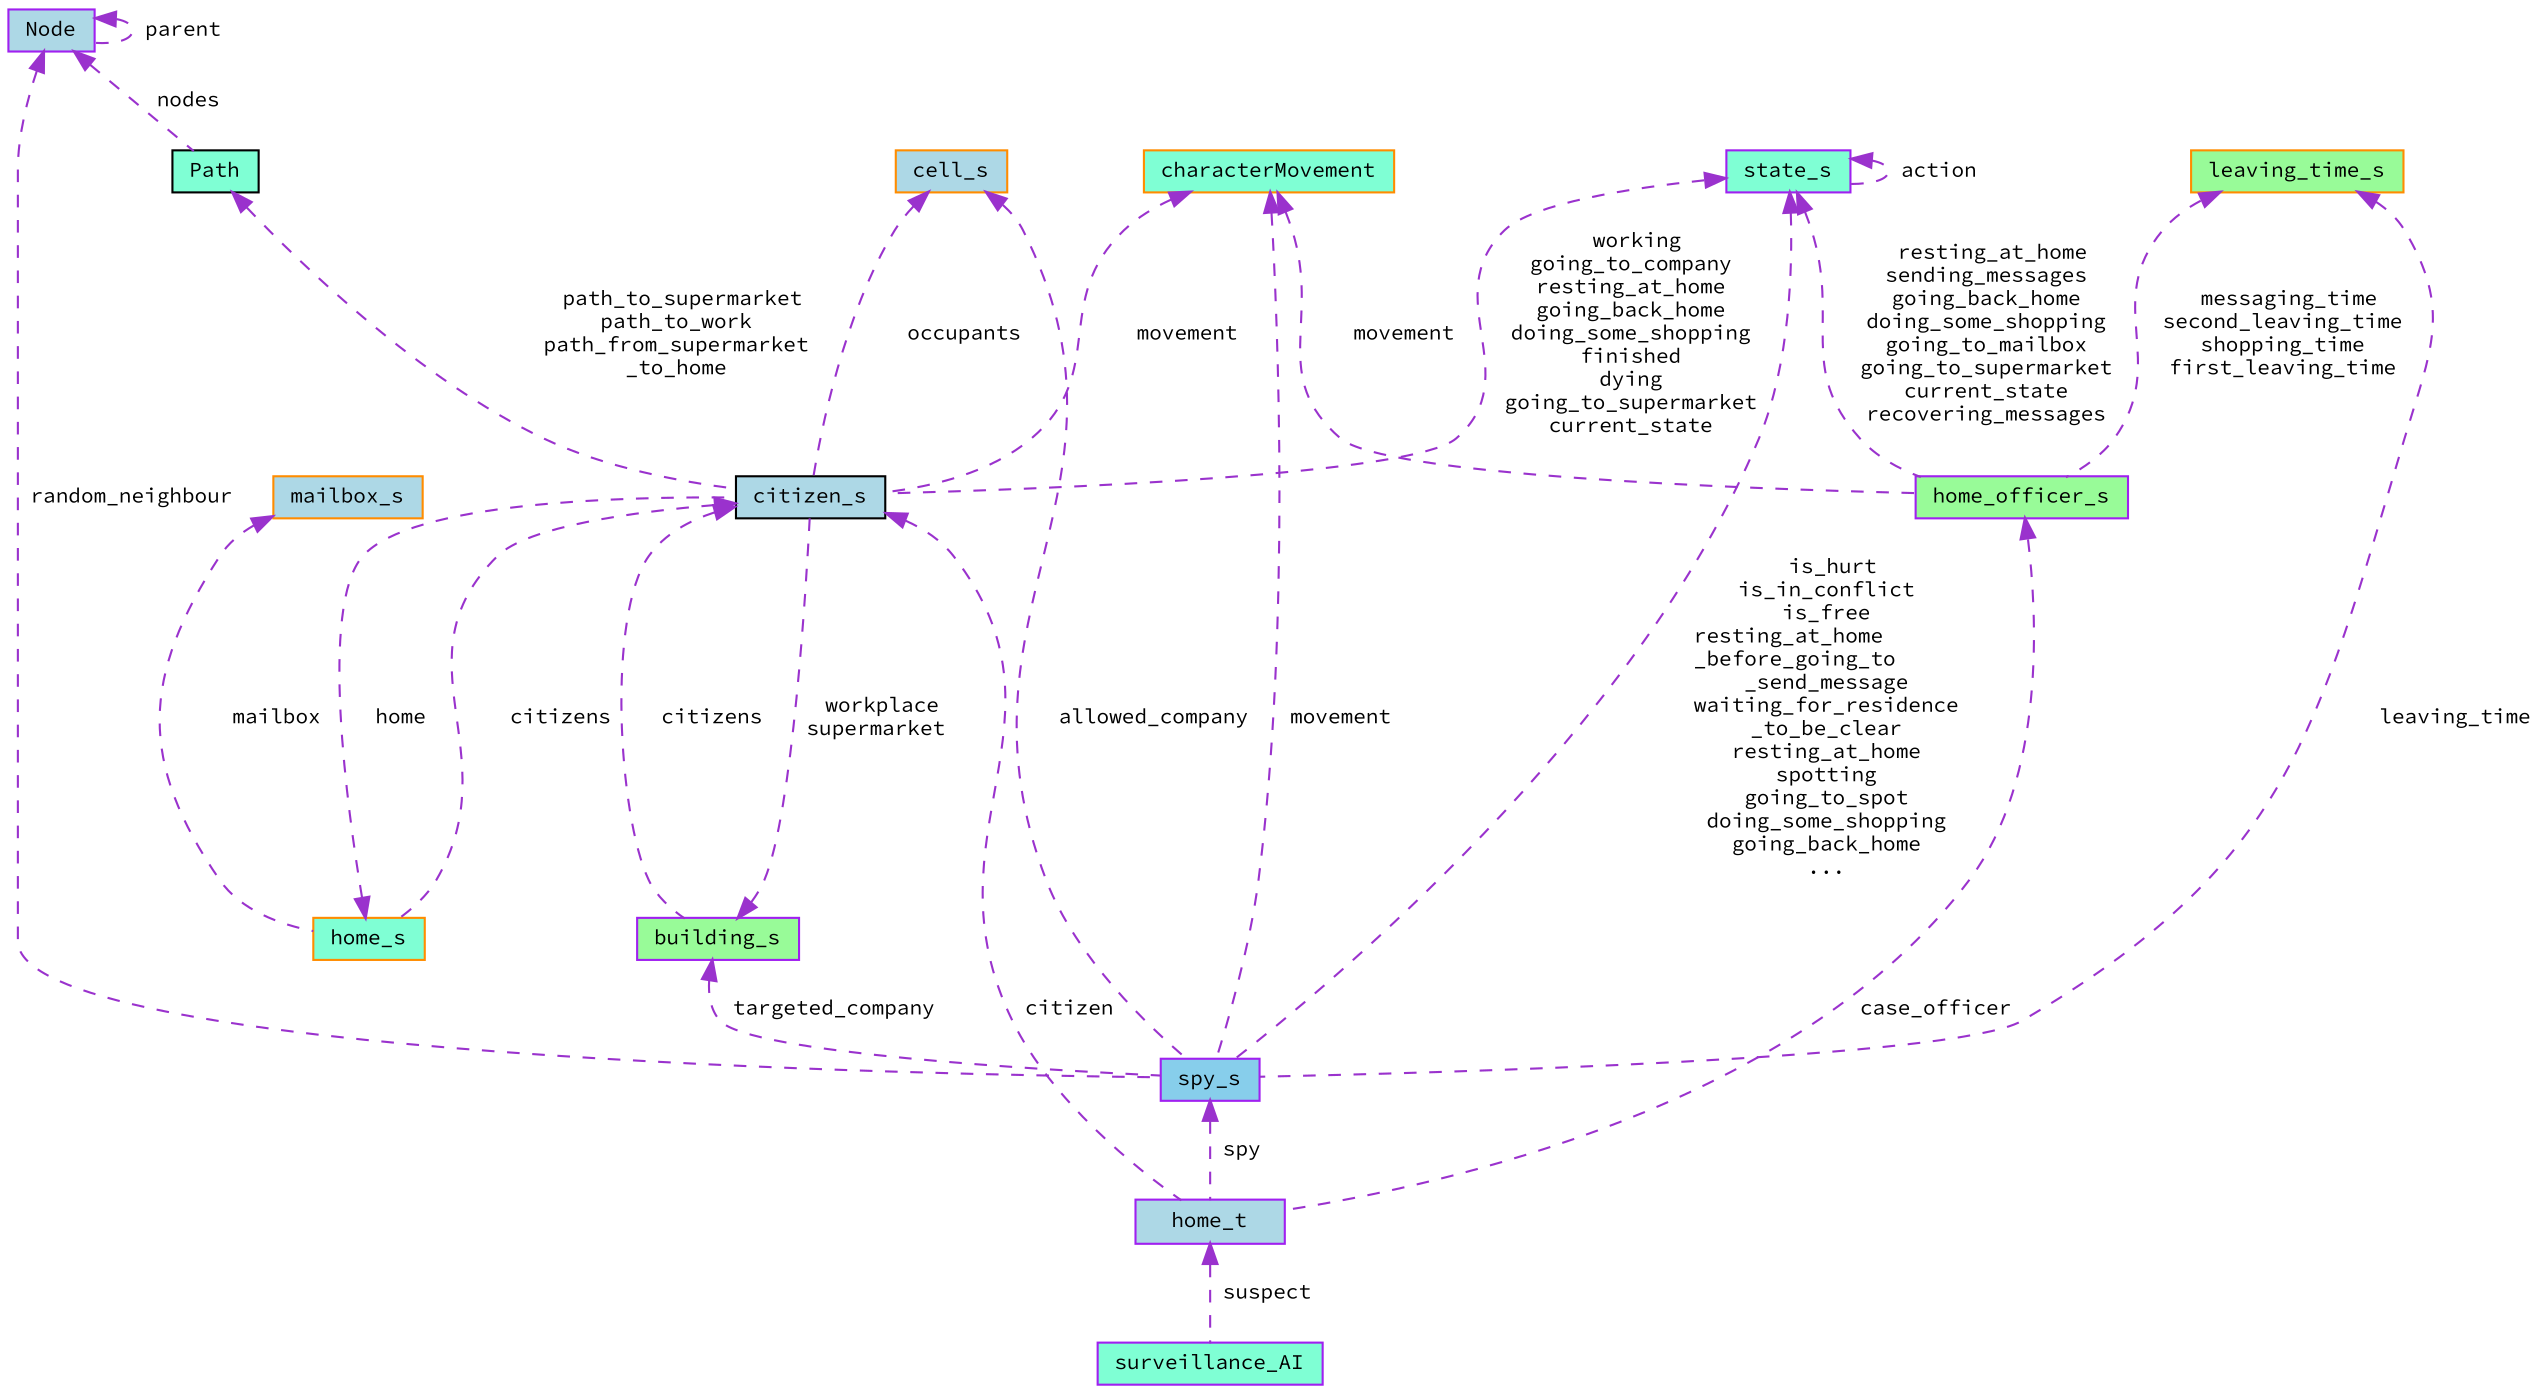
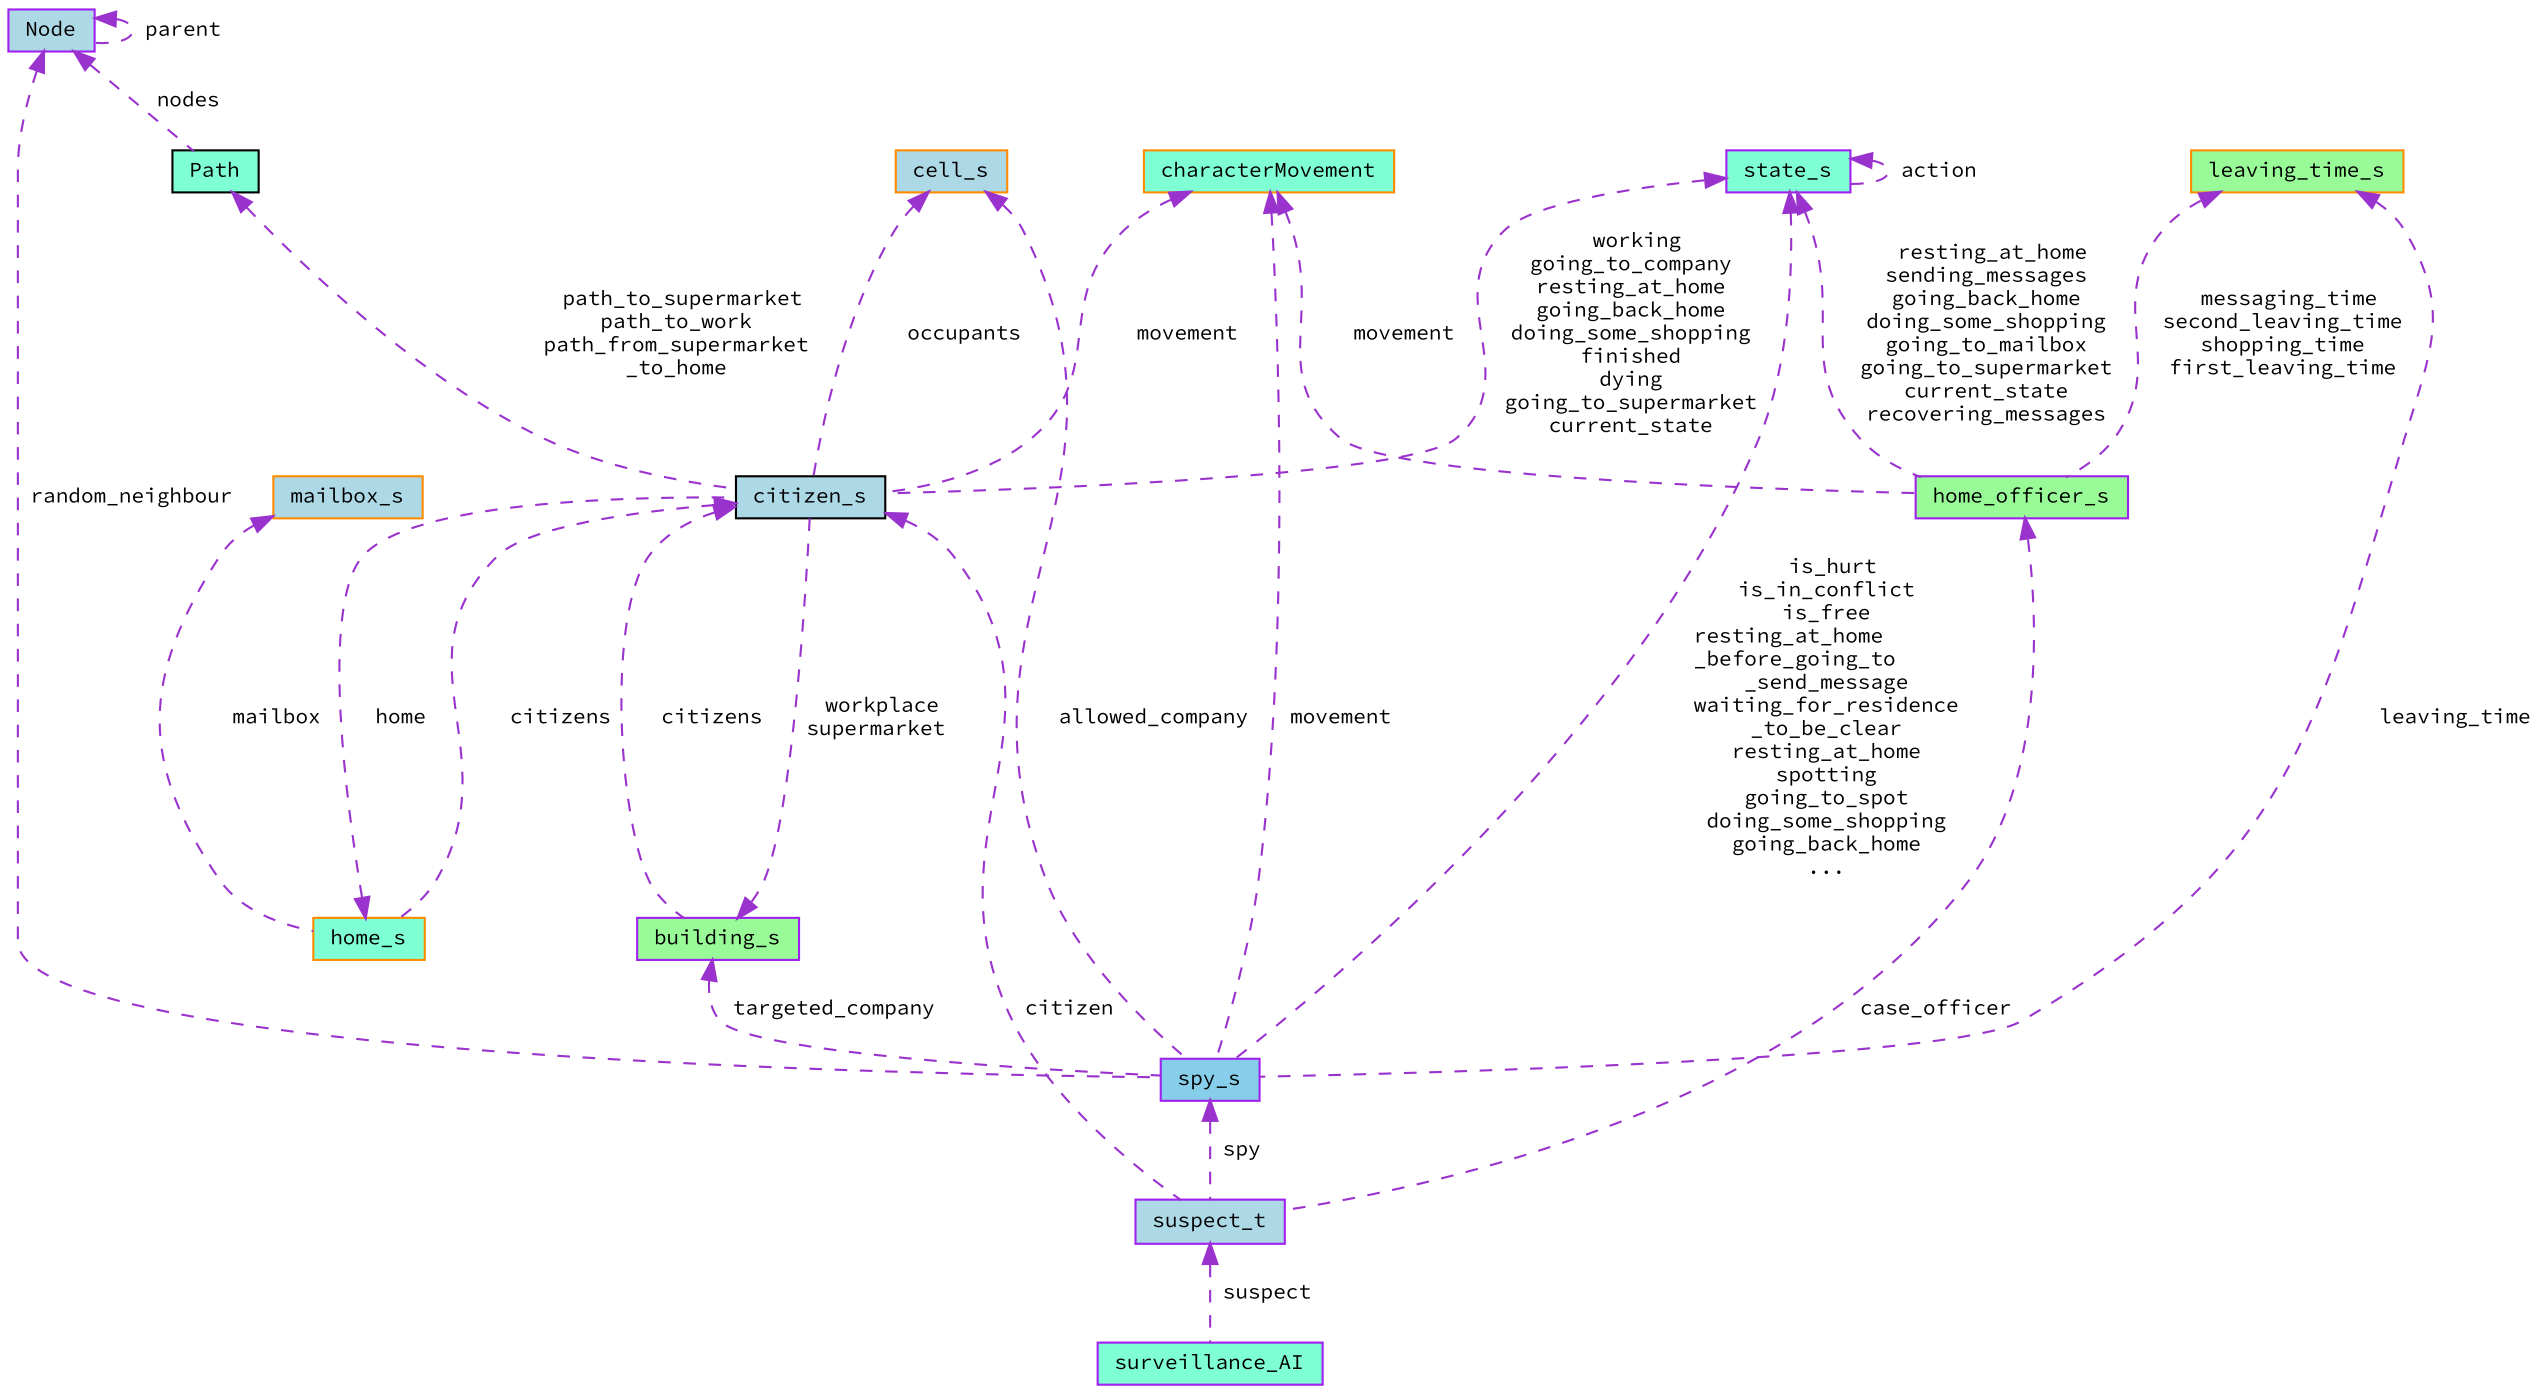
node "home_t": label "home_t" -> "suspect_t"
